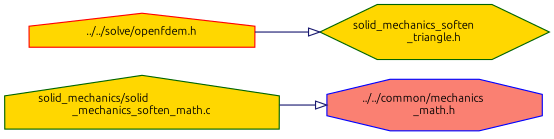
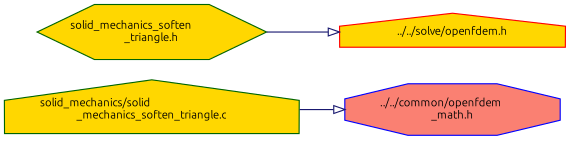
edge "../../solve/openfdem.h" -> "solid_mechanics_soften _triangle.h": reversed
node "solid_mechanics/solid _mechanics_soften_math.c": label "solid_mechanics/solid _mechanics_soften_math.c" -> "solid_mechanics/solid _mechanics_soften_triangle.c"
node "../../common/mechanics _math.h": label "../../common/mechanics _math.h" -> "../../common/openfdem _math.h"
